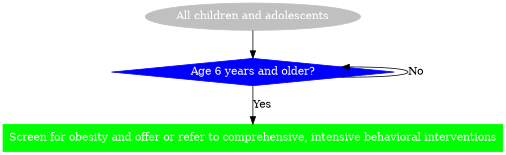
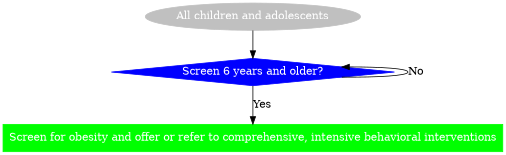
node "Age 6 years and older?": label "Age 6 years and older?" -> "Screen 6 years and older?"
